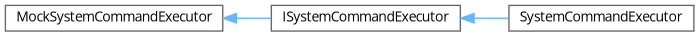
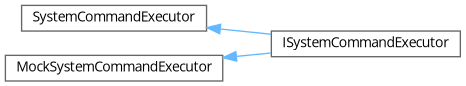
edge "SystemCommandExecutor" -> "ISystemCommandExecutor": reversed
